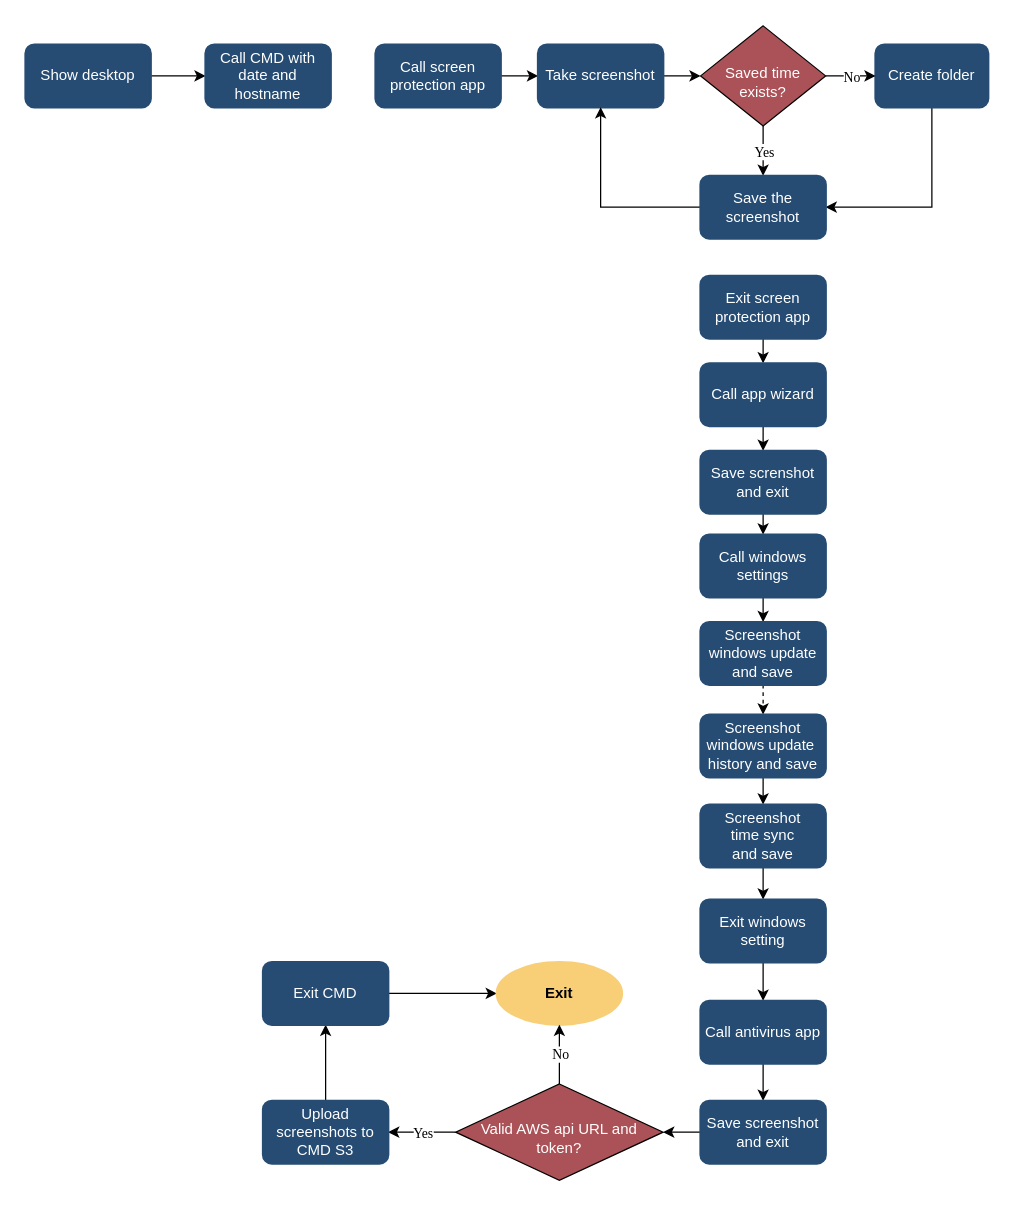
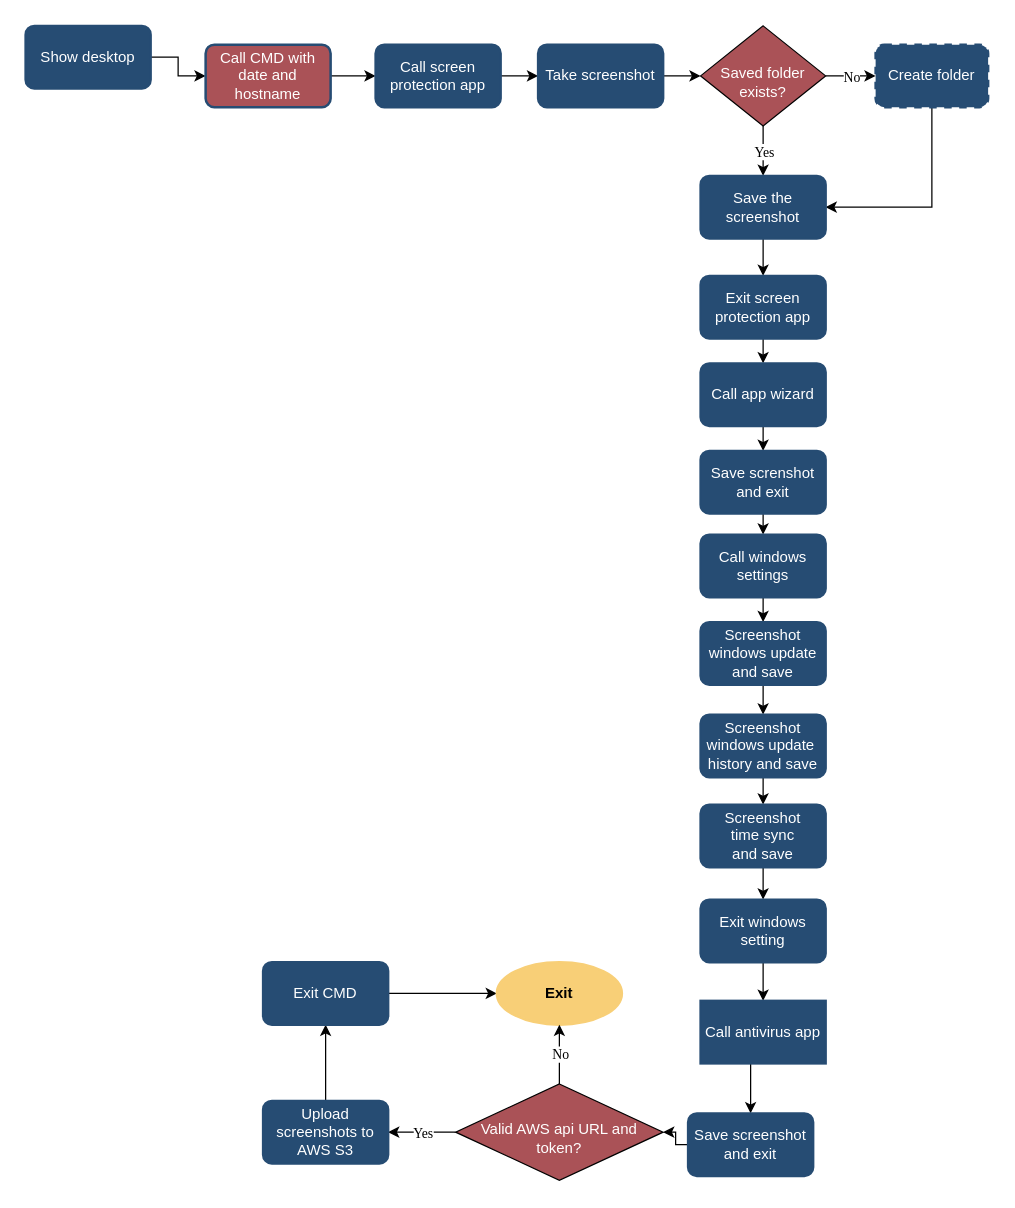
node "Saved time exists?": label "Saved time exists?" -> "Saved folder exists?"
node "Show desktop": moved (88, 76) -> (88, 57)
node "Call CMD with date and hostname": fillcolor #264c73 -> #aa5257
edge "Call CMD with date and hostname" -> "Call screen protection app": added
node "Create folder": style solid -> dashed
edge "Save the screenshot" -> "Take screenshot": now "Save the screenshot" -> "Exit screen protection app"
edge "Screenshot windows update and save" -> "Screenshot windows update history and save": style dashed -> solid
node "Call antivirus app": shape rounded rectangle -> rectangle
node "Upload screenshots to CMD S3": label "Upload screenshots to CMD S3" -> "Upload screenshots to AWS S3"
node "Save screenshot and exit": moved (763, 1132) -> (751, 1144)
